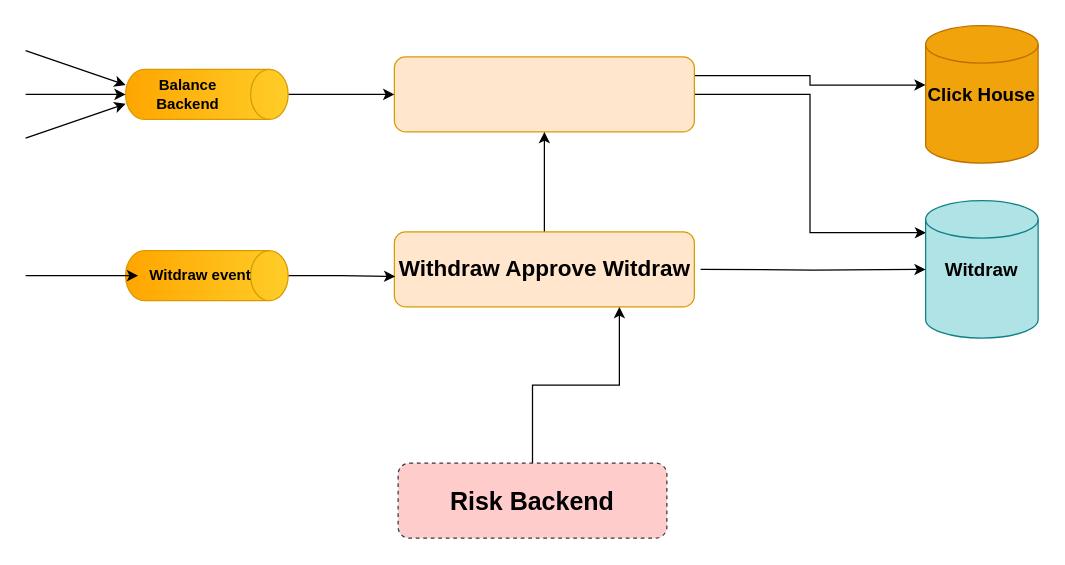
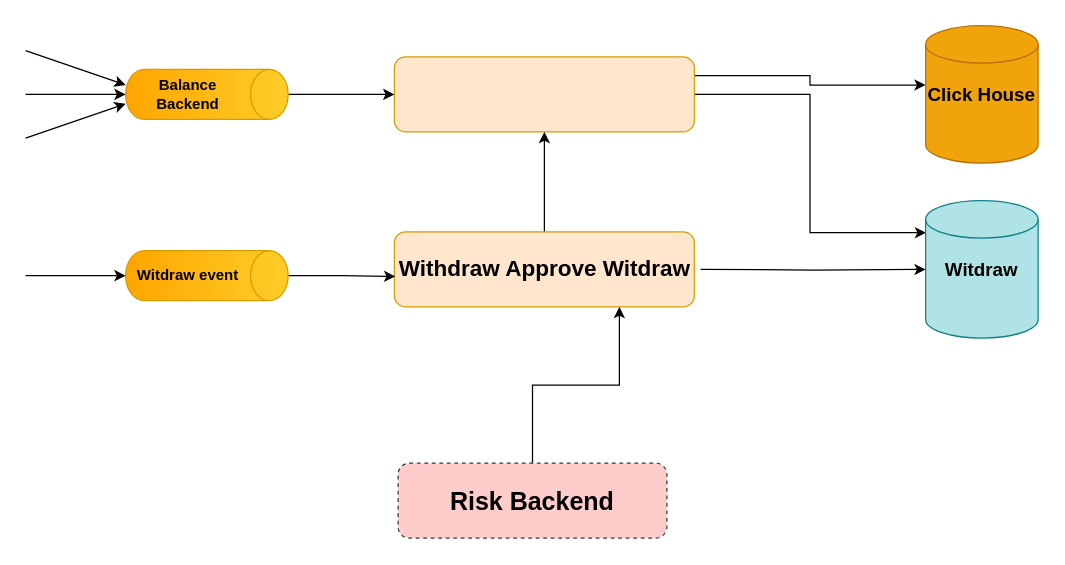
node "Witdraw event": moved (201, 276) -> (188, 276)
